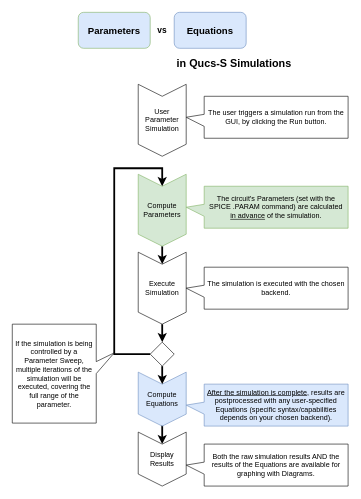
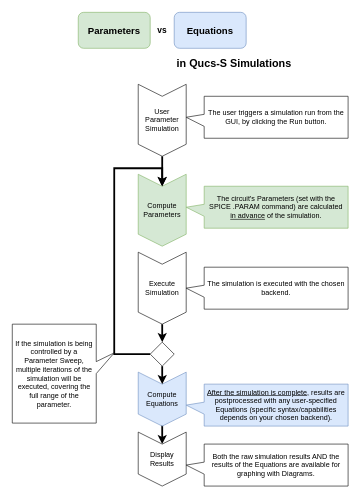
node "Parameters": fillcolor #dae8fc -> #d5e8d4
edge "User Parameter Simulation" -> "Compute Parameters": added
edge "Compute Parameters" -> "Execute Simulation": removed
